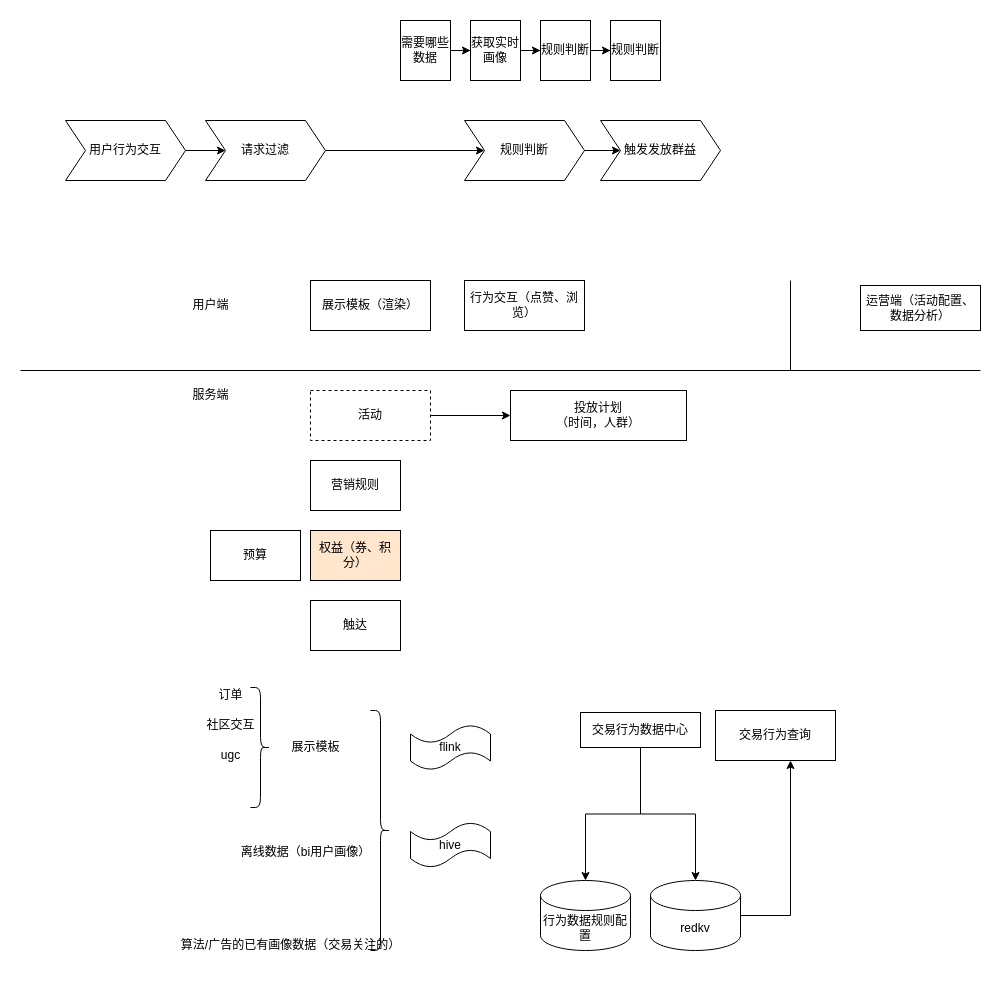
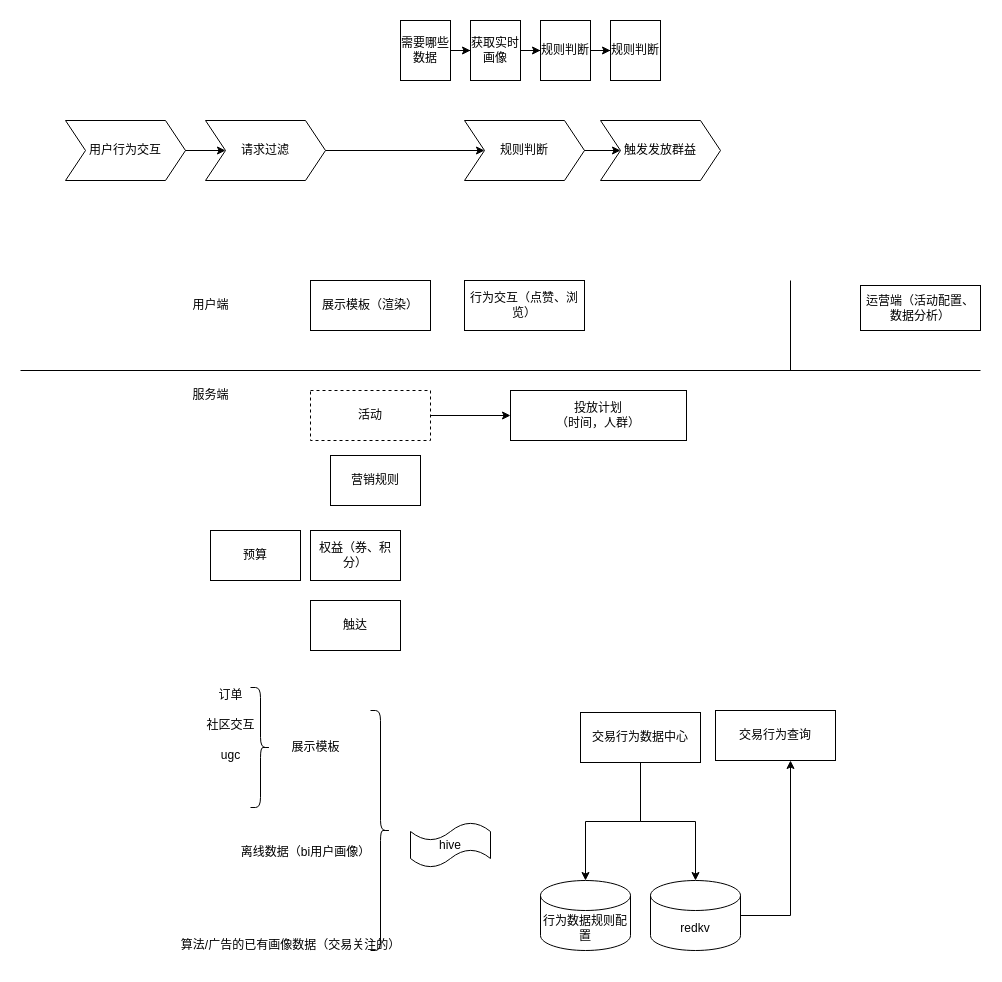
node "营销规则": moved (356, 486) -> (376, 481)
node "权益（券、积分）": fillcolor #ffe6cc -> #ffffff
node "交易行为数据中心": size 120x35 -> 120x50
node "flink": removed
